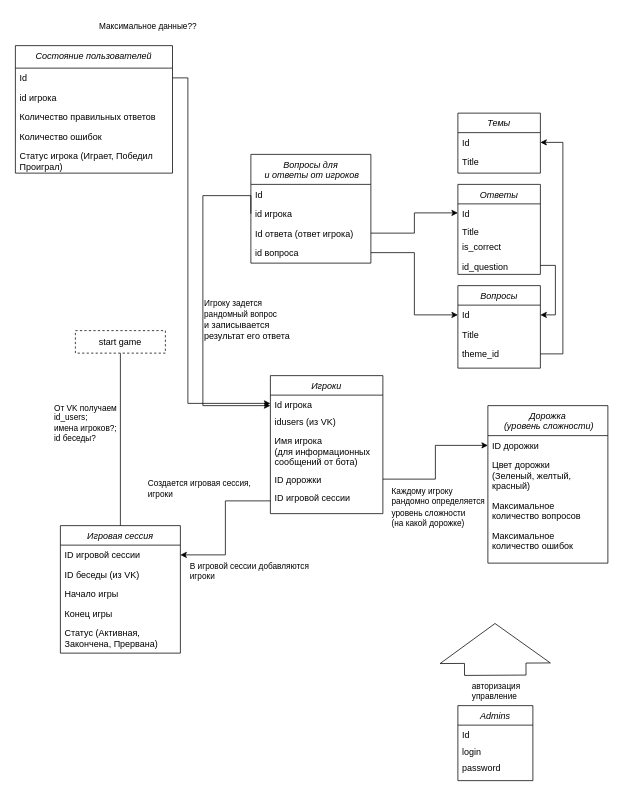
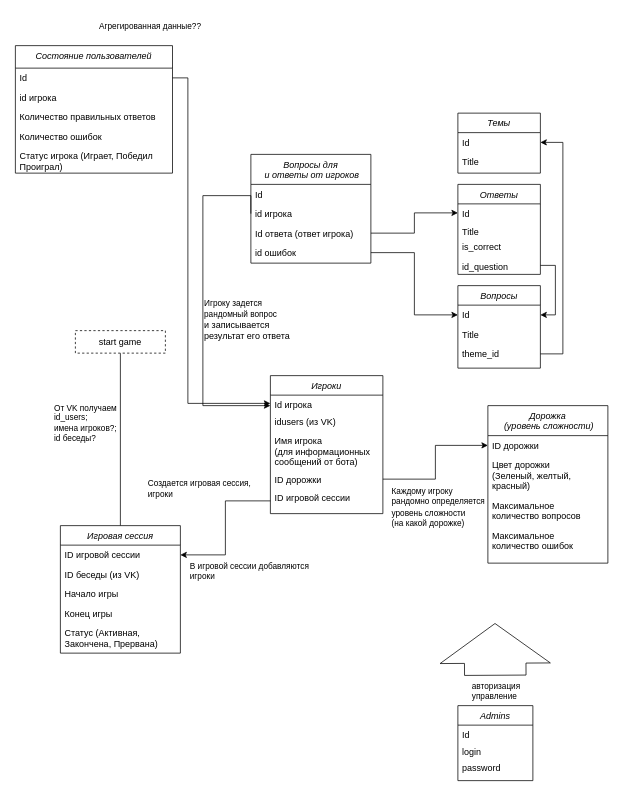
node "Максимальное данные??": label "Максимальное данные??" -> "Агрегированная данные??"
node "id вопроса": label "id вопроса" -> "id ошибок"
